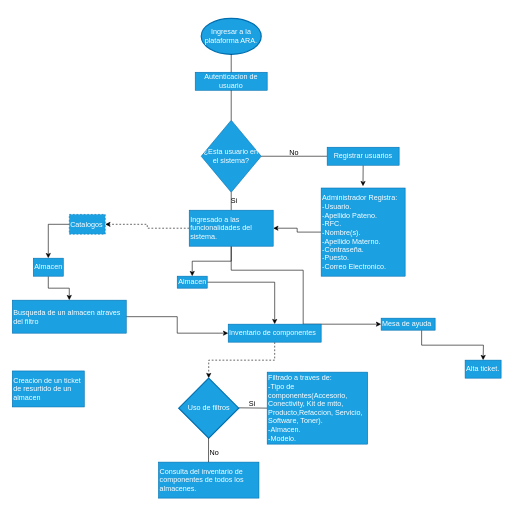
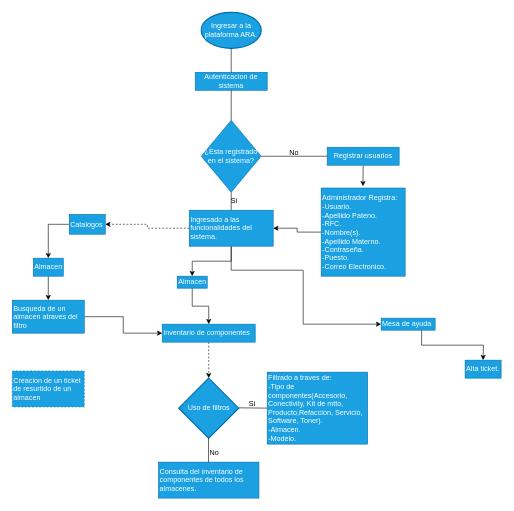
node "Ingresar a la plataforma ARA.": moved (231, 36) -> (231, 30)
node "Autenticacion de usuario": label "Autenticacion de usuario" -> "Autenticacion de sistema"
node "¿Esta usuario en el sistema?": label "¿Esta usuario en el sistema?" -> "¿Esta registrado en el sistema?"
node "Catalogos": style dashed -> solid
node "Busqueda de un almacen atraves del filtro": size 114x33 -> 72x33
node "Inventario de componentes": moved (275, 333) -> (209, 333)
node "Creacion de un ticket de resurtido de un almacen": style solid -> dashed
